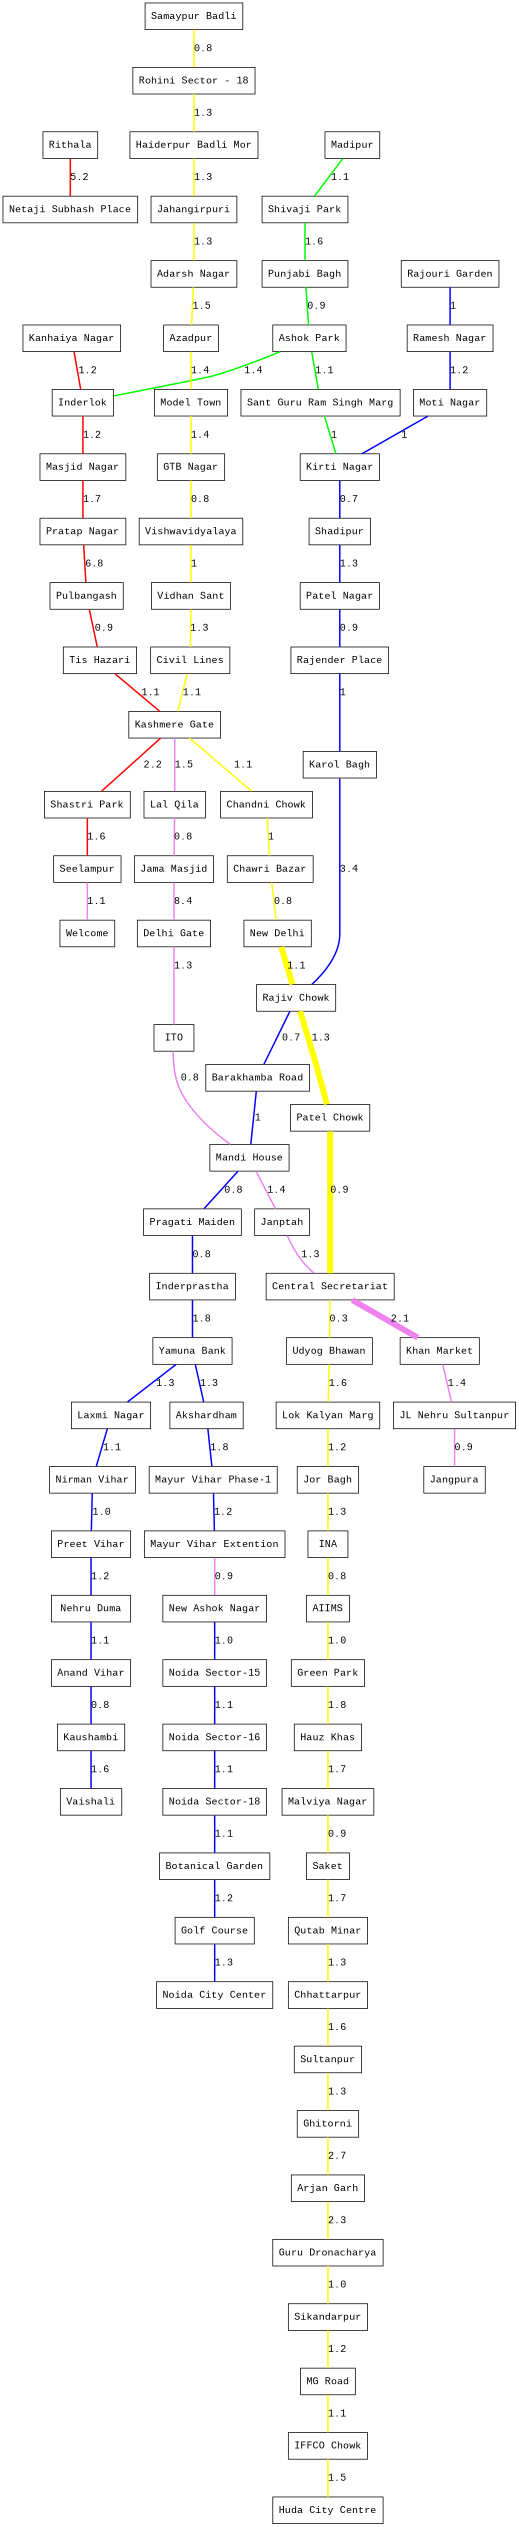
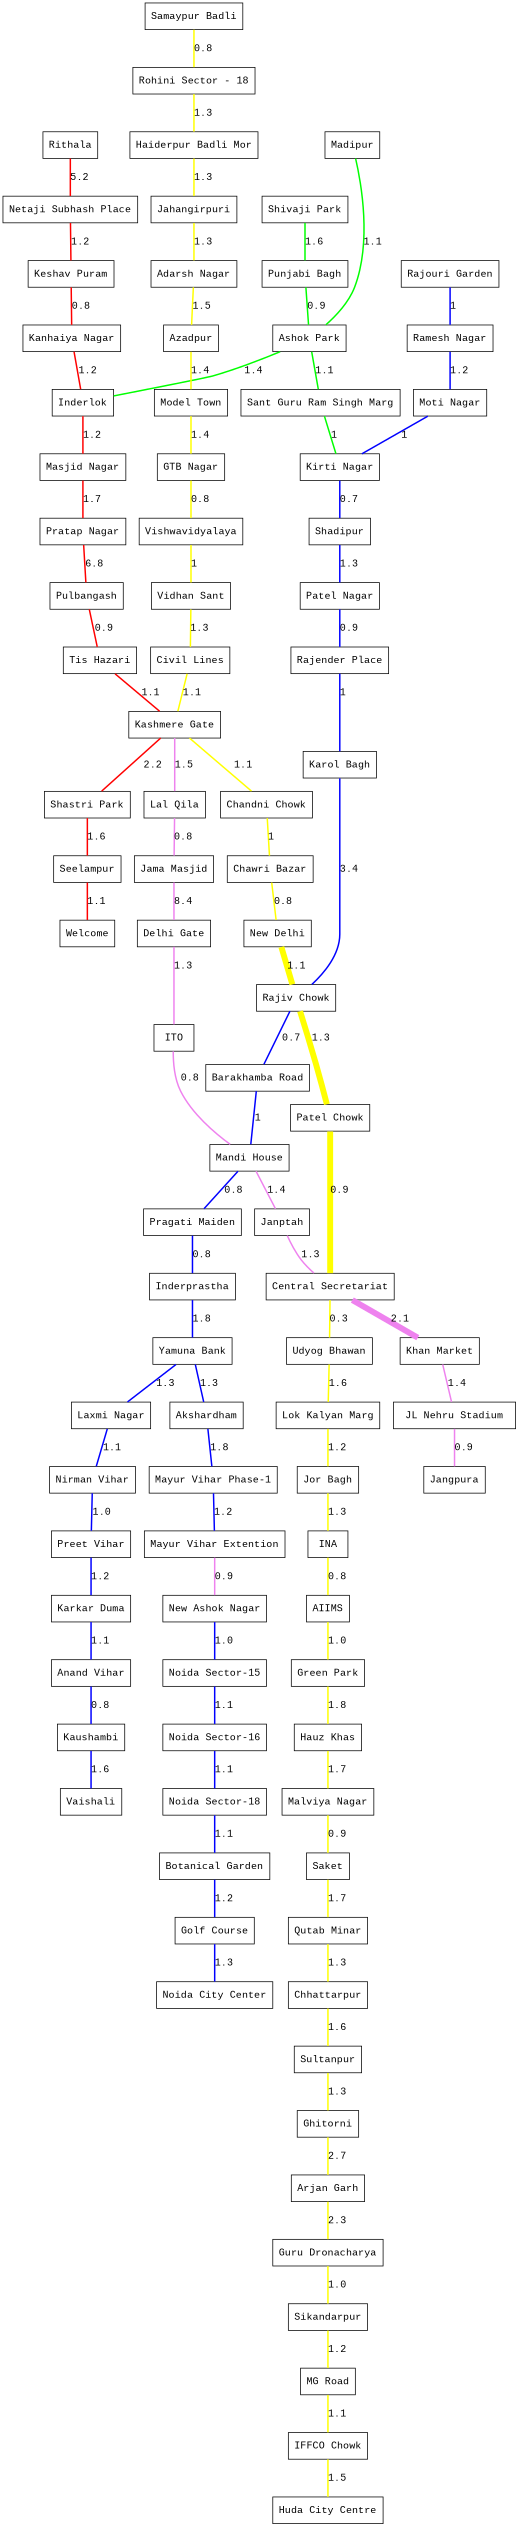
edge "Madipur" -- "Shivaji Park": now "Madipur" -- "Ashok Park"
node "Keshav Puram": added
edge "Seelampur" -- "Welcome": color violet -> red
node "JL Nehru Sultanpur": label "JL Nehru Sultanpur" -> "JL Nehru Stadium"
node "Nehru Duma": label "Nehru Duma" -> "Karkar Duma"
